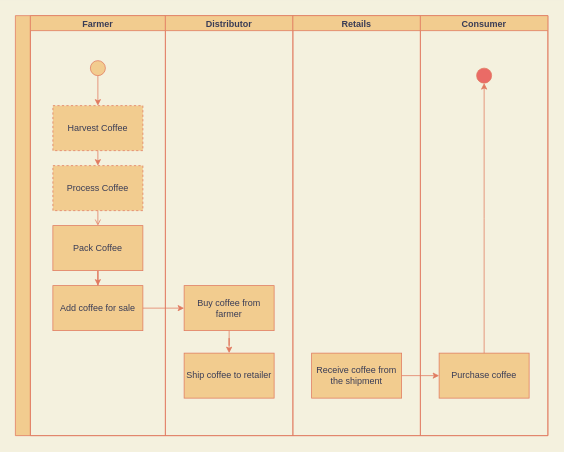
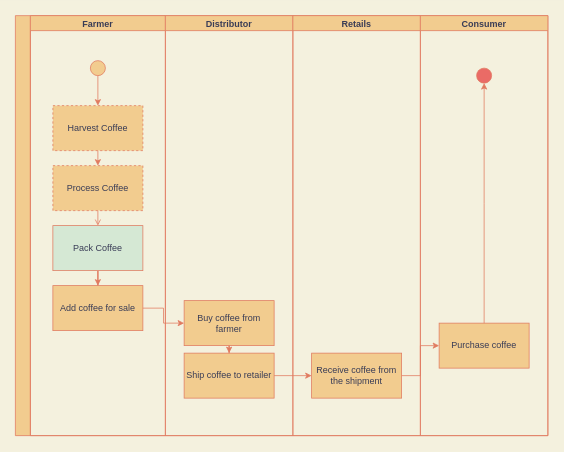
node "Pack Coffee": fillcolor #f2cc8f -> #d5e8d4
node "Buy coffee from farmer": moved (229, 308) -> (229, 323)
edge "Ship coffee to retailer" -> "Receive coffee from the shipment": added
node "Purchase coffee": moved (484, 375) -> (484, 345)
